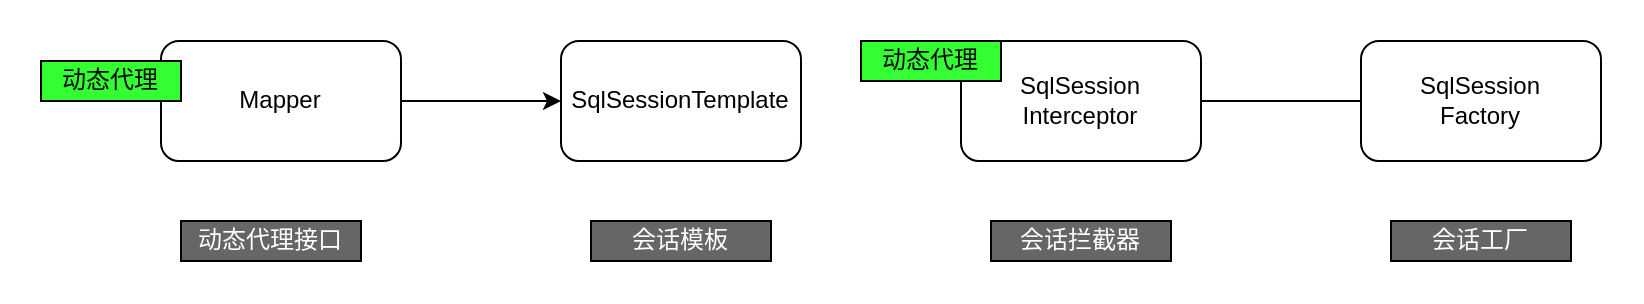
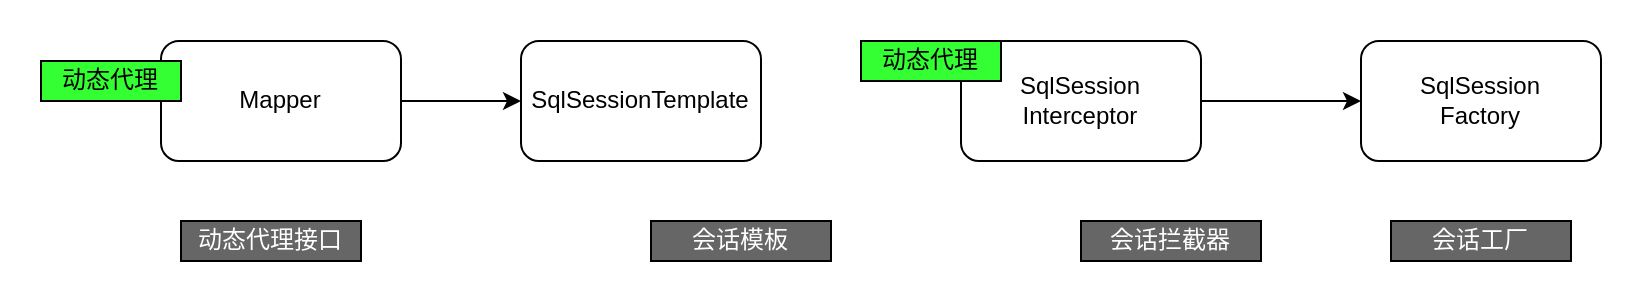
node "SqlSessionTemplate": moved (681, 101) -> (641, 101)
edge "SqlSession Interceptor" -- "SqlSession Factory": arrowhead none -> classic
node "会话模板": moved (681, 241) -> (741, 241)
node "会话拦截器": moved (1081, 241) -> (1171, 241)
